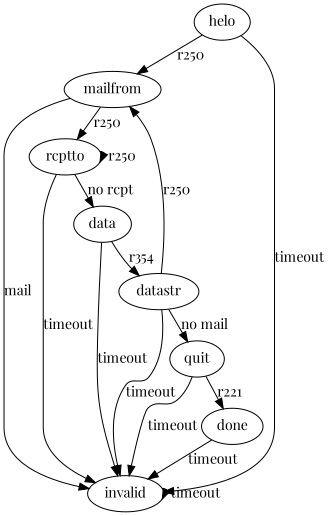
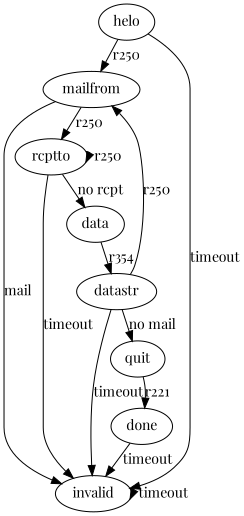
edge "data" -> "invalid": removed, label "timeout"
edge "quit" -> "invalid": removed, label "timeout"
